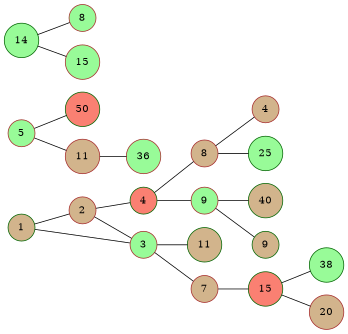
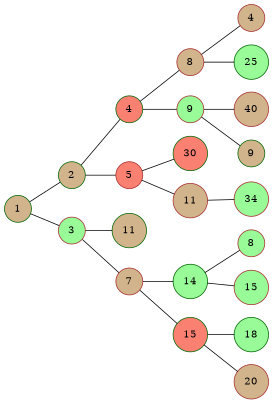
node "50": label "50" -> "30"
node "5": fillcolor palegreen -> salmon
node "36": label "36" -> "34"
node "40": color darkgreen -> brown
node "2": color brown -> darkgreen
edge "2" -- "3": now "2" -- "5"
node "38": label "38" -> "18"
edge "7" -- "14": added
